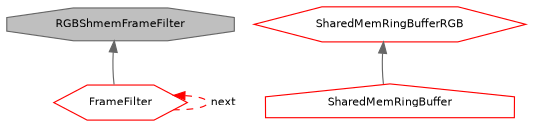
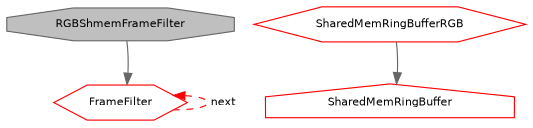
edge "FrameFilter" -> "RGBShmemFrameFilter": reversed
edge "SharedMemRingBuffer" -> "SharedMemRingBufferRGB": reversed
